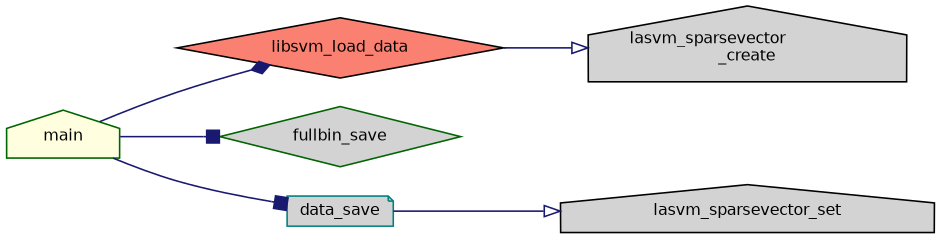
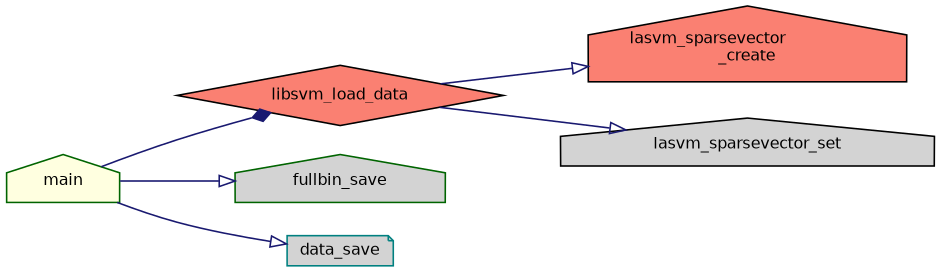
node "lasvm_sparsevector _create": fillcolor lightgrey -> salmon
edge "main" -> "fullbin_save": arrowhead box -> onormal
node "fullbin_save": shape diamond -> house
edge "main" -> "data_save": arrowhead box -> onormal
edge "data_save" -> "lasvm_sparsevector_set": now "libsvm_load_data" -> "lasvm_sparsevector_set"
